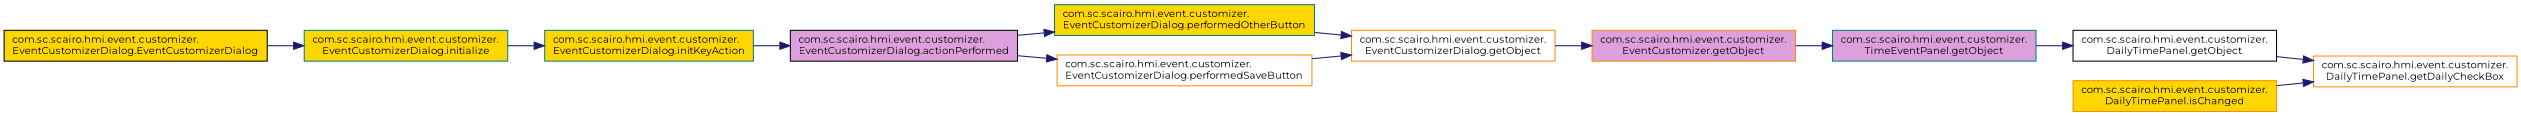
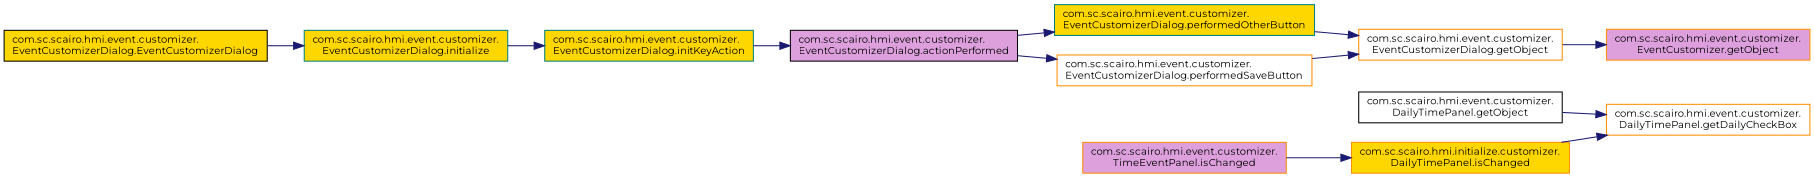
node "com.sc.scairo.hmi.event.customizer. TimeEventPanel.getObject": removed
node "com.sc.scairo.hmi.event.customizer. DailyTimePanel.isChanged": label "com.sc.scairo.hmi.event.customizer. DailyTimePanel.isChanged" -> "com.sc.scairo.hmi.initialize.customizer. DailyTimePanel.isChanged"
node "com.sc.scairo.hmi.event.customizer. TimeEventPanel.isChanged": added
